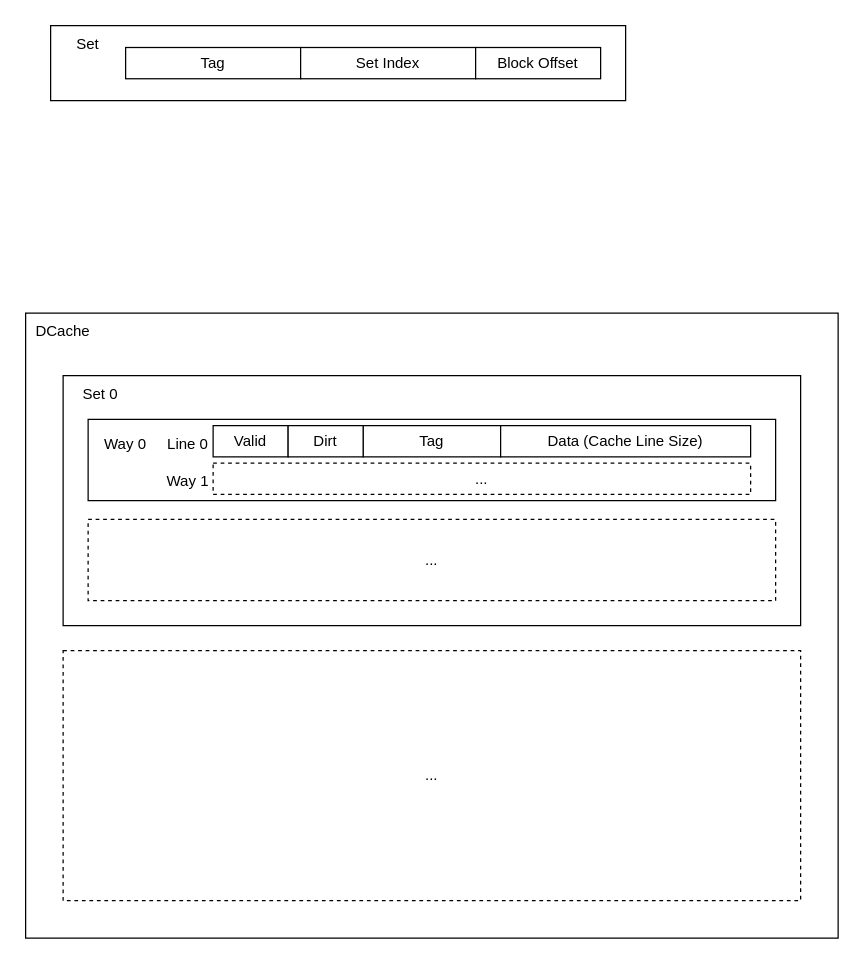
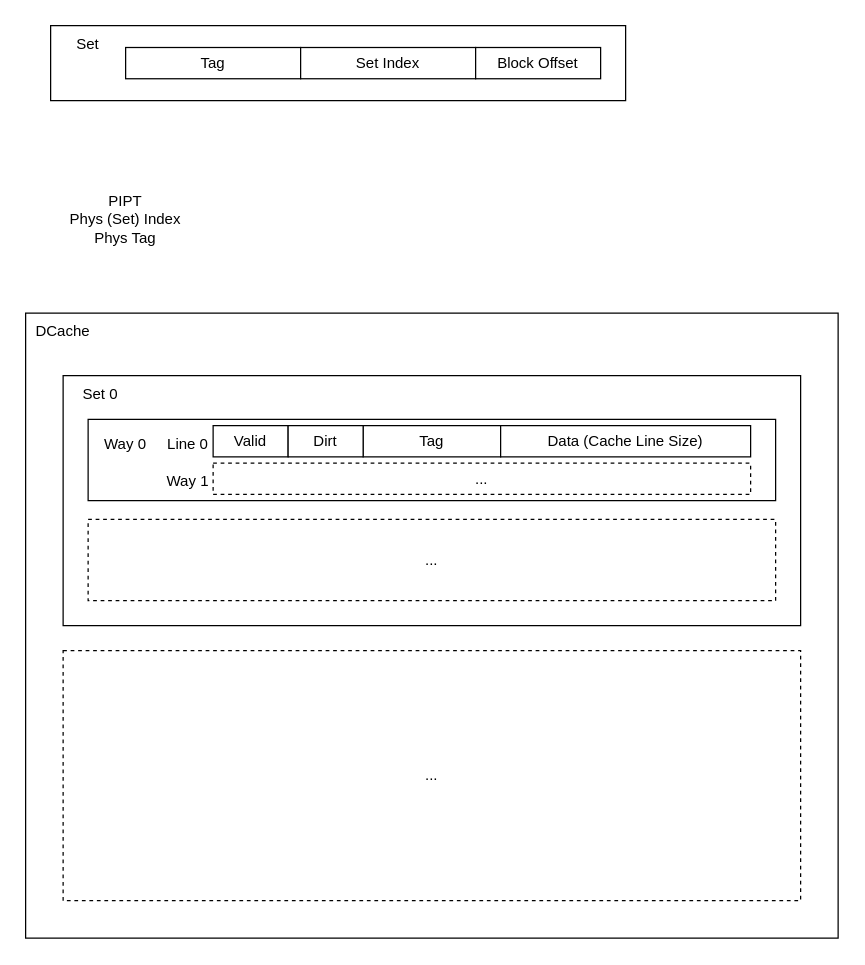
node "PIPT Phys (Set) Index Phys Tag": added
